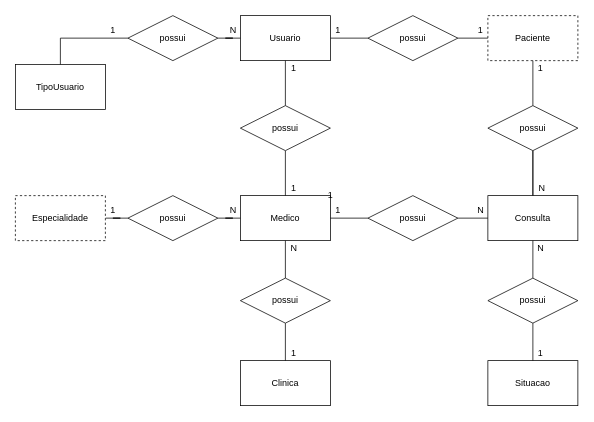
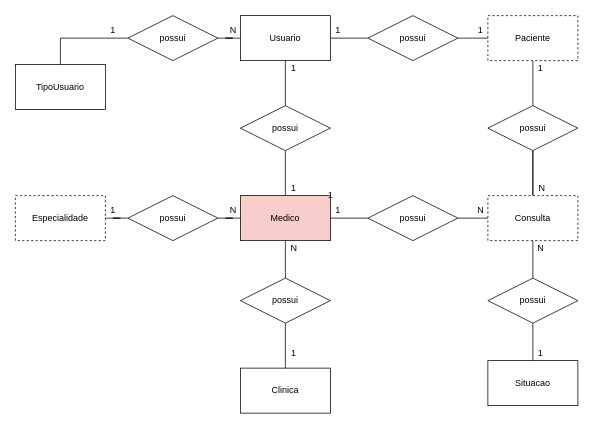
node "Medico": fillcolor #ffffff -> #f8cecc
node "Consulta": style solid -> dashed
node "Clinica": moved (285, 383) -> (285, 390)
